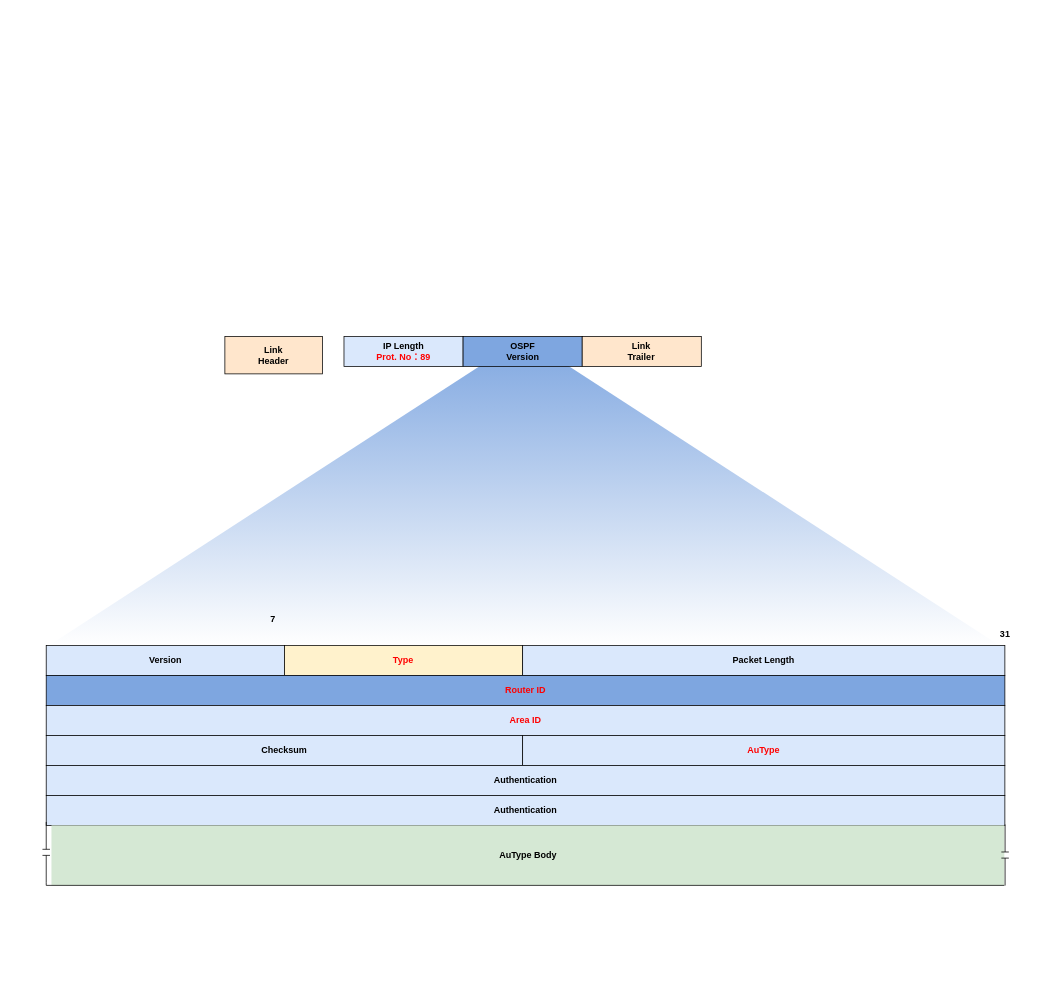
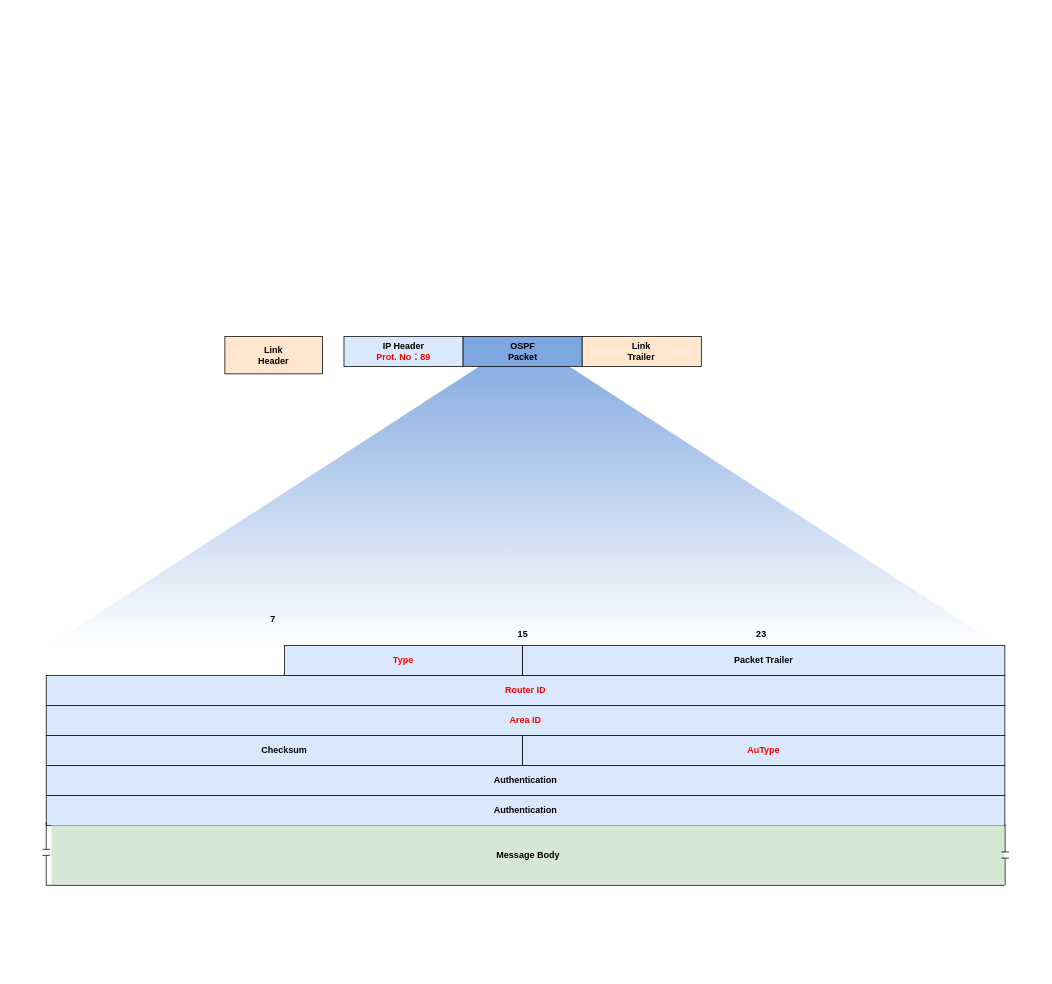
node "IP Length Prot. No：89": label "IP Length Prot. No：89" -> "IP Header Prot. No：89"
node "OSPF Version": label "OSPF Version" -> "OSPF Packet"
node "15": added
node "23": added
node "31": removed
node "Version": removed
node "Type": fillcolor #fff2cc -> #dae8fc
node "Packet Length": label "Packet Length" -> "Packet Trailer"
node "Router ID": fillcolor #7ea6e0 -> #dae8fc
node "AuType Body": label "AuType Body" -> "Message Body"
